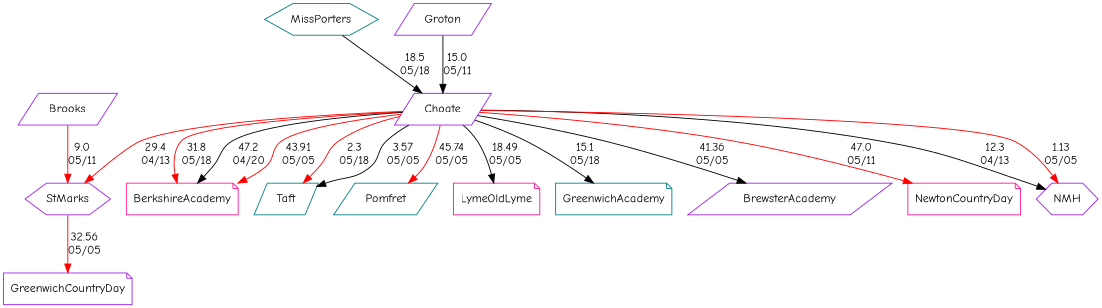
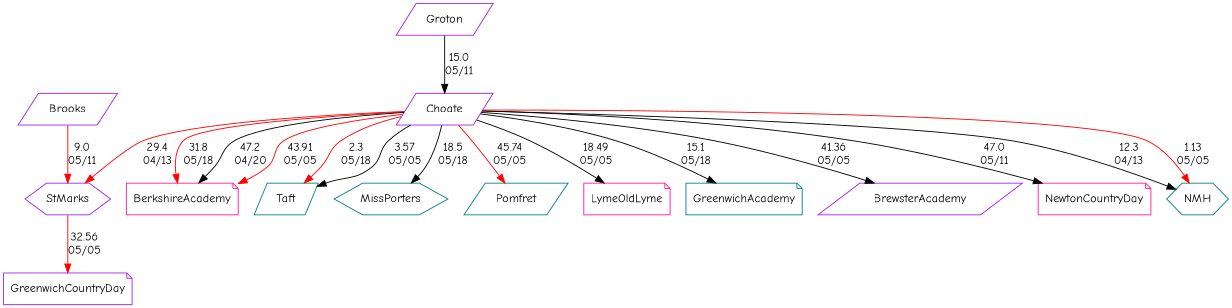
edge "MissPorters" -> "Choate": reversed
edge "Choate" -> "NewtonCountryDay": color red -> black
node "NMH": color purple -> teal
